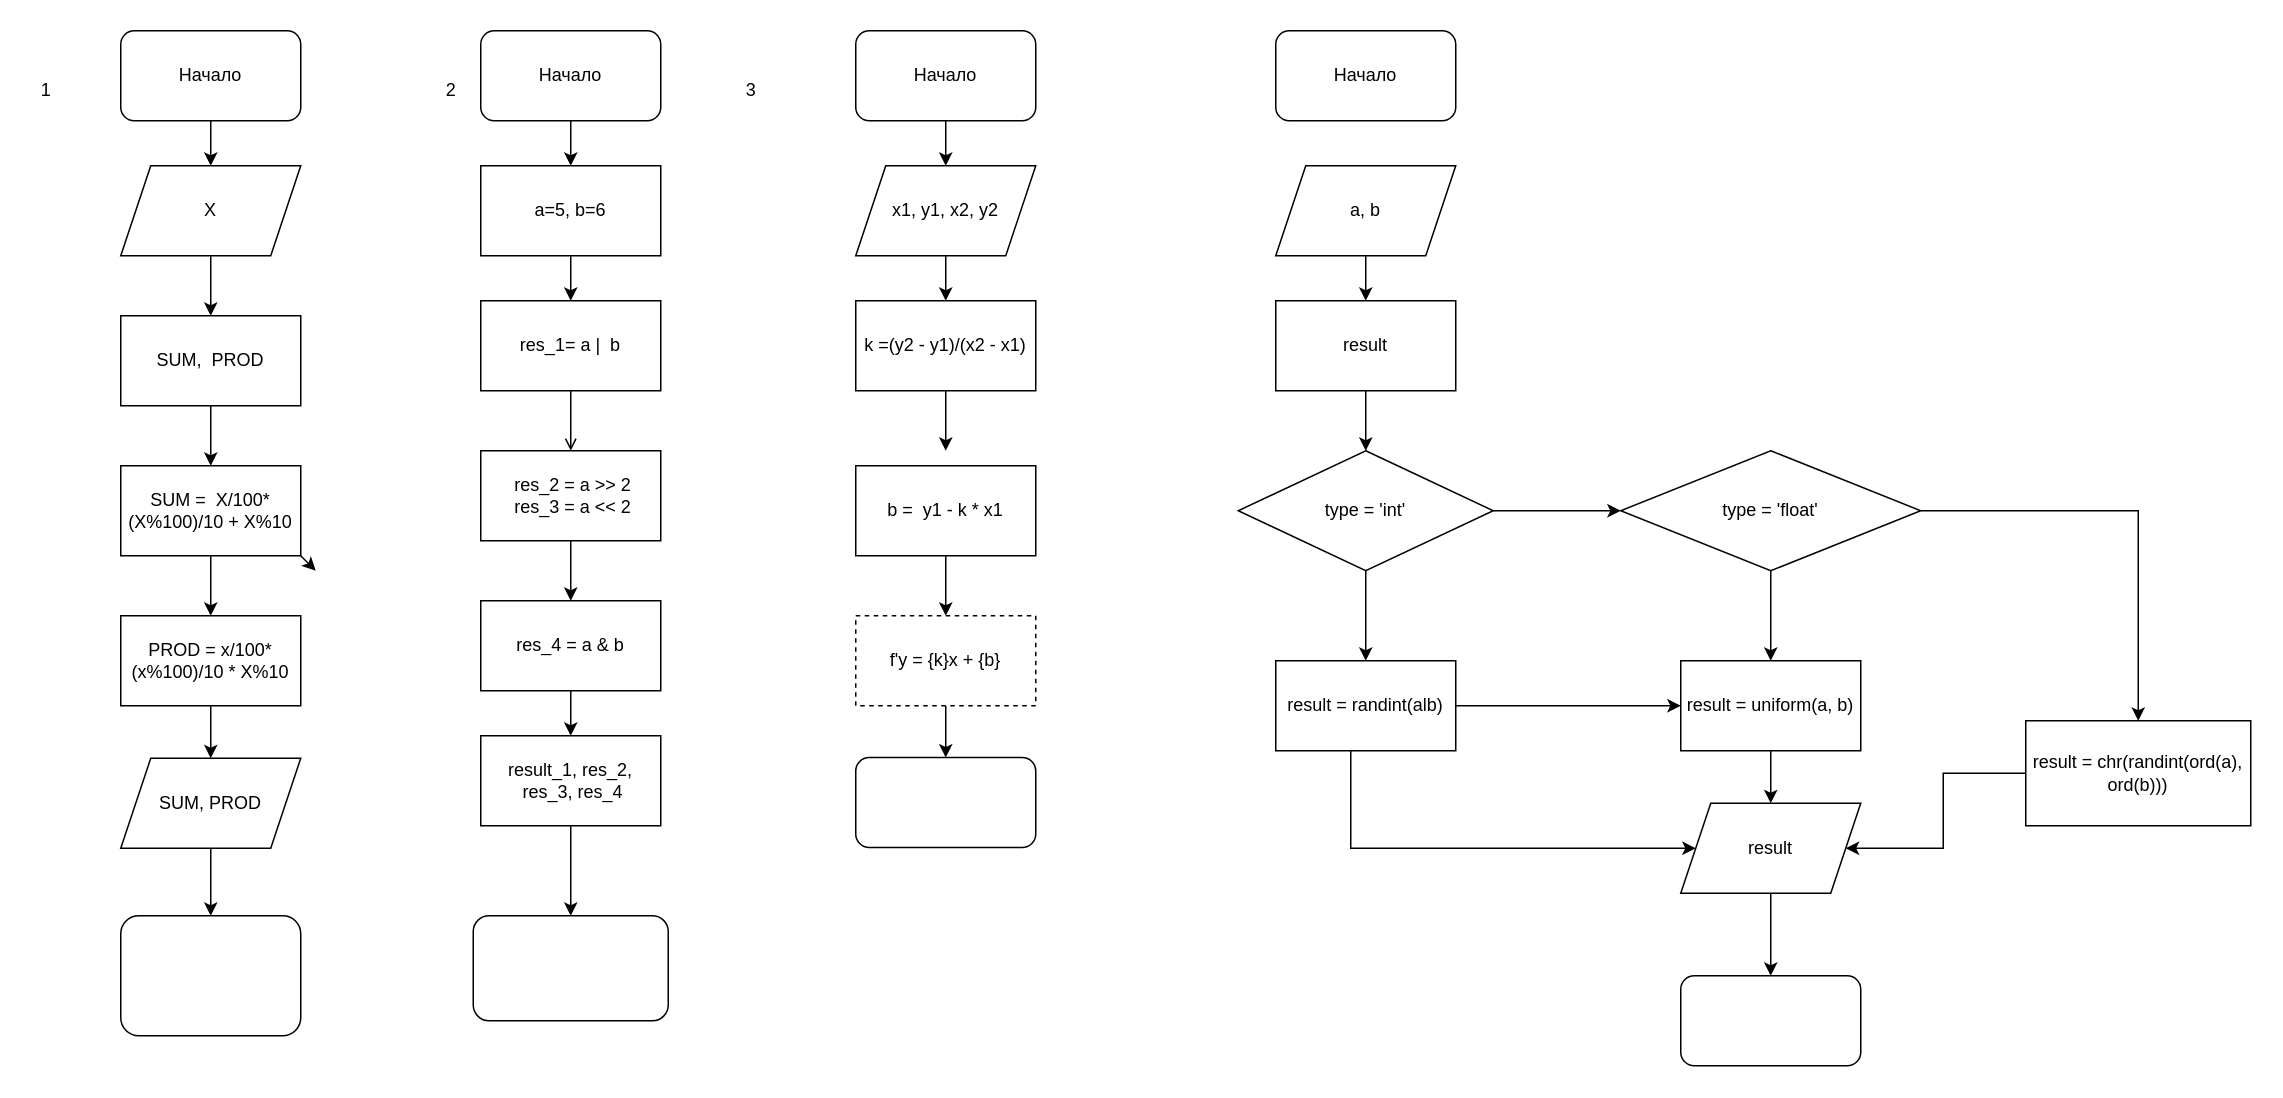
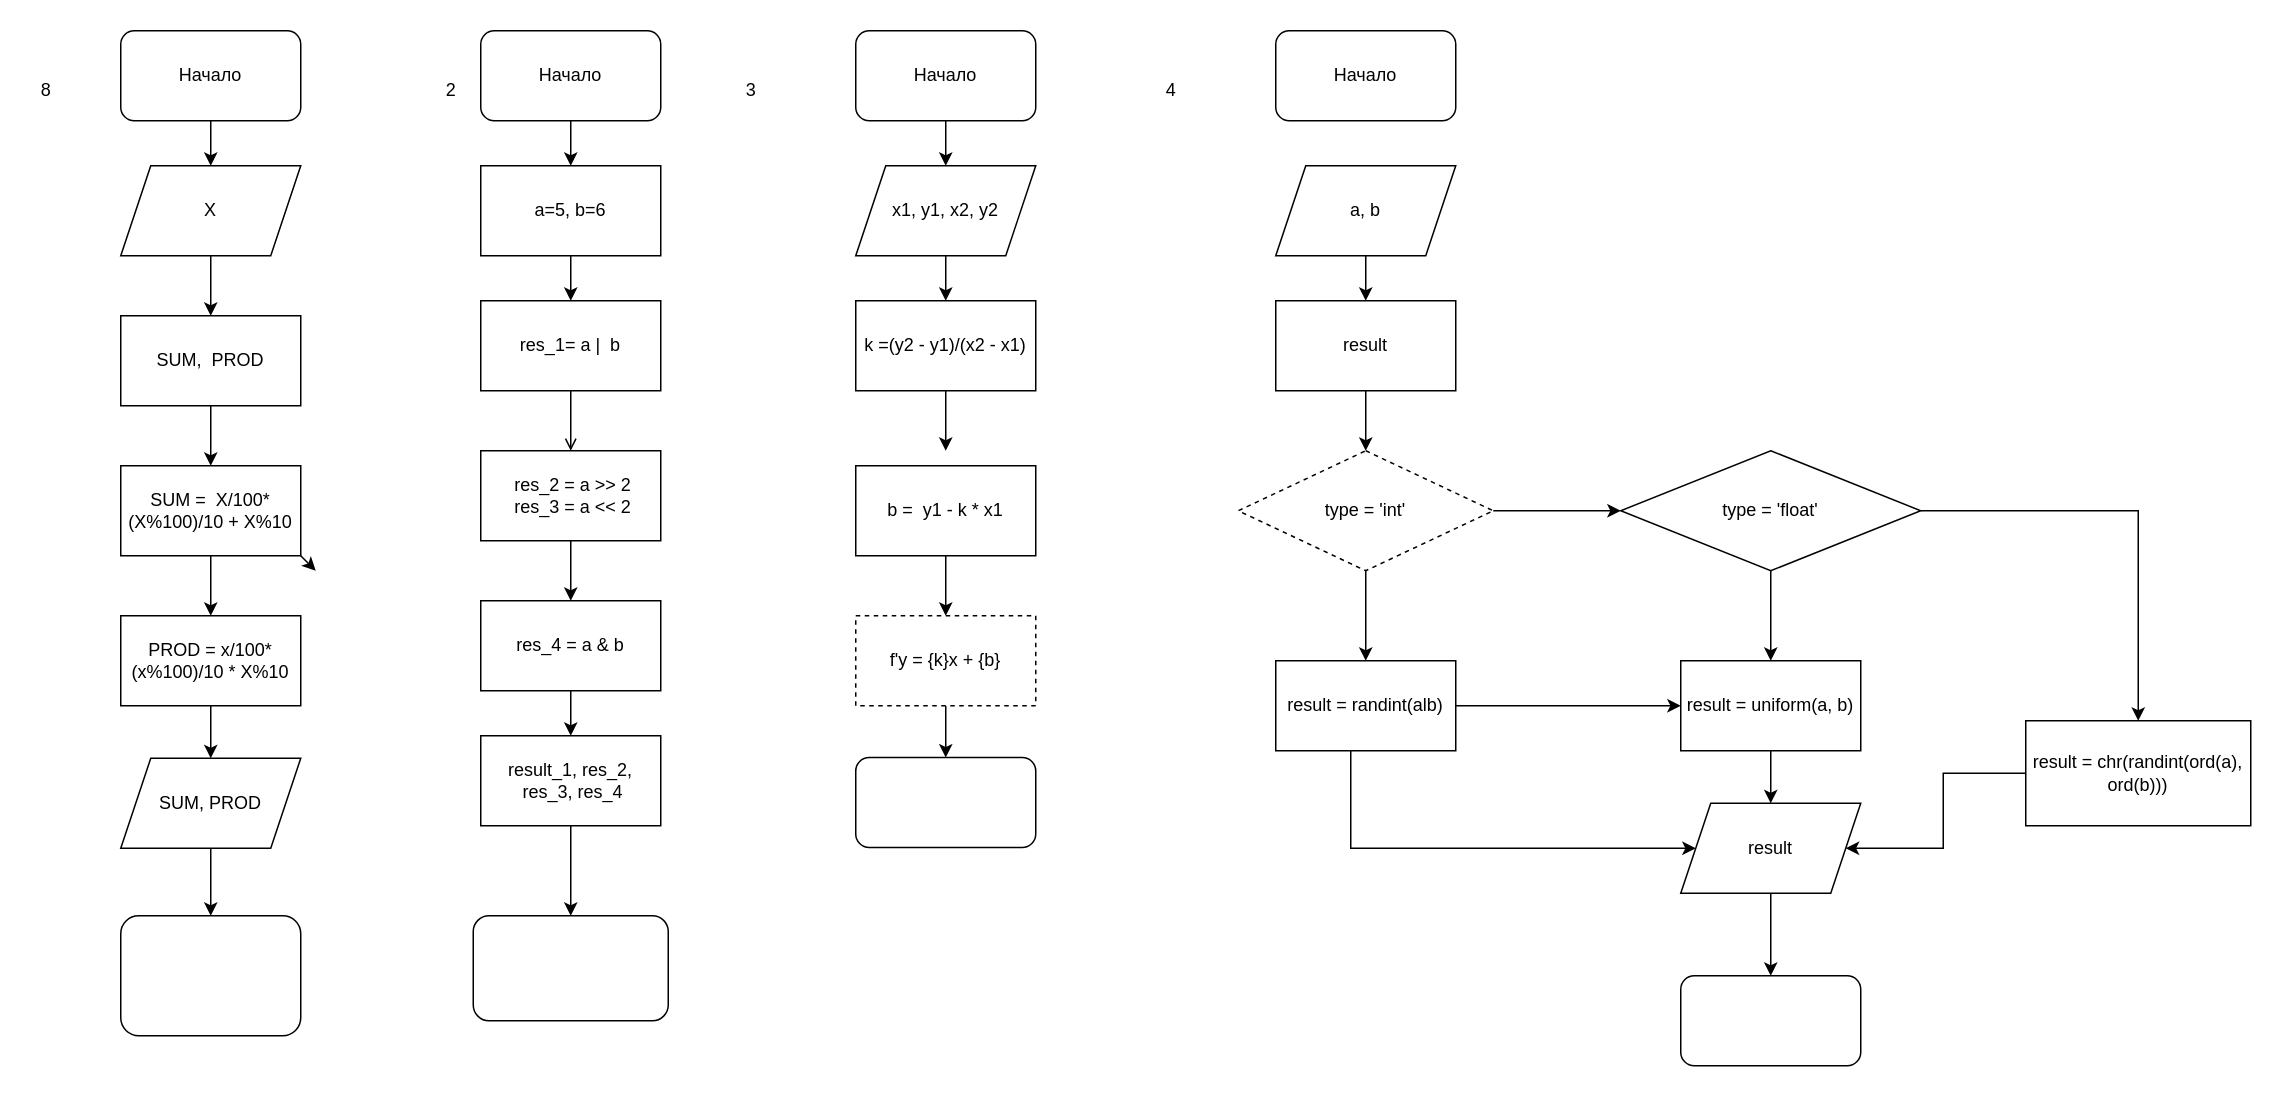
node "1": label "1" -> "8"
node "4": added
node "type = 'int'": style solid -> dashed
